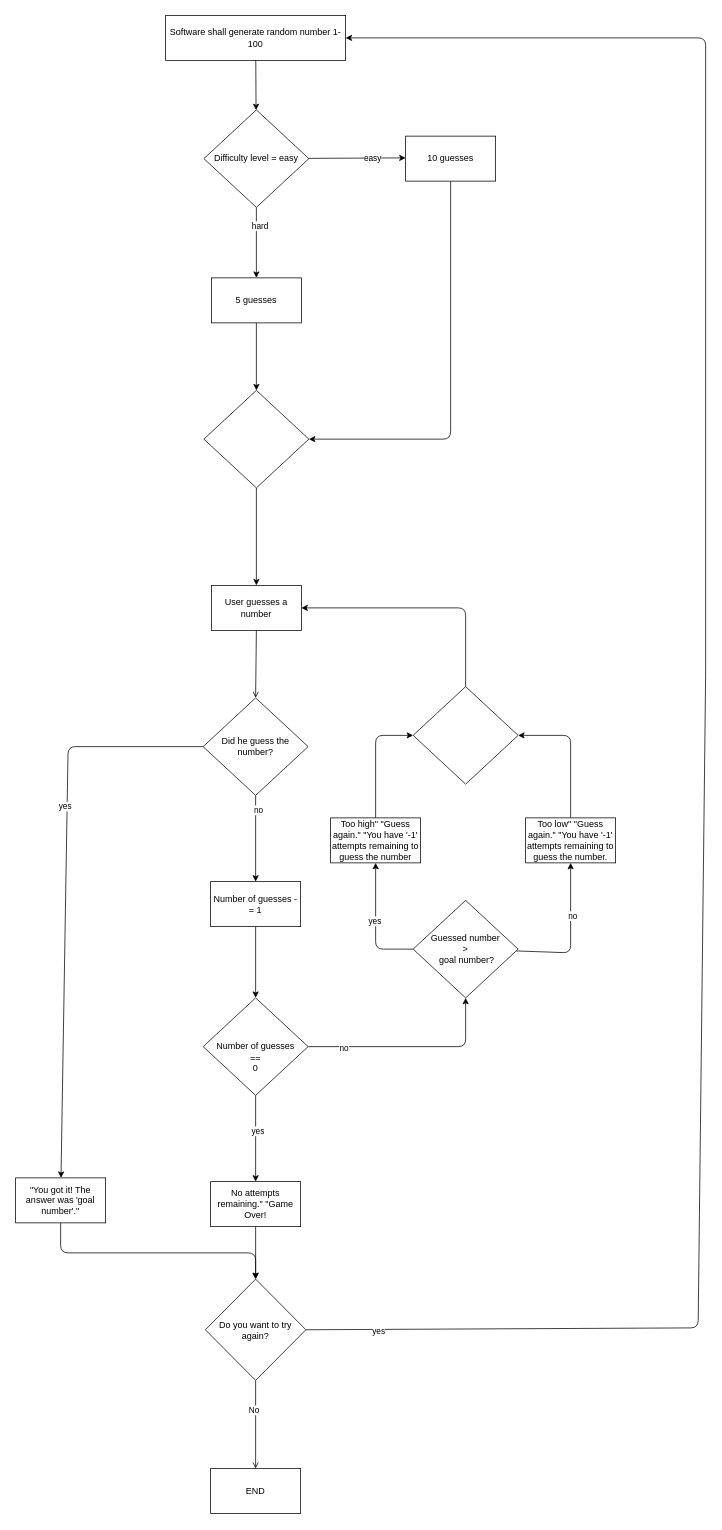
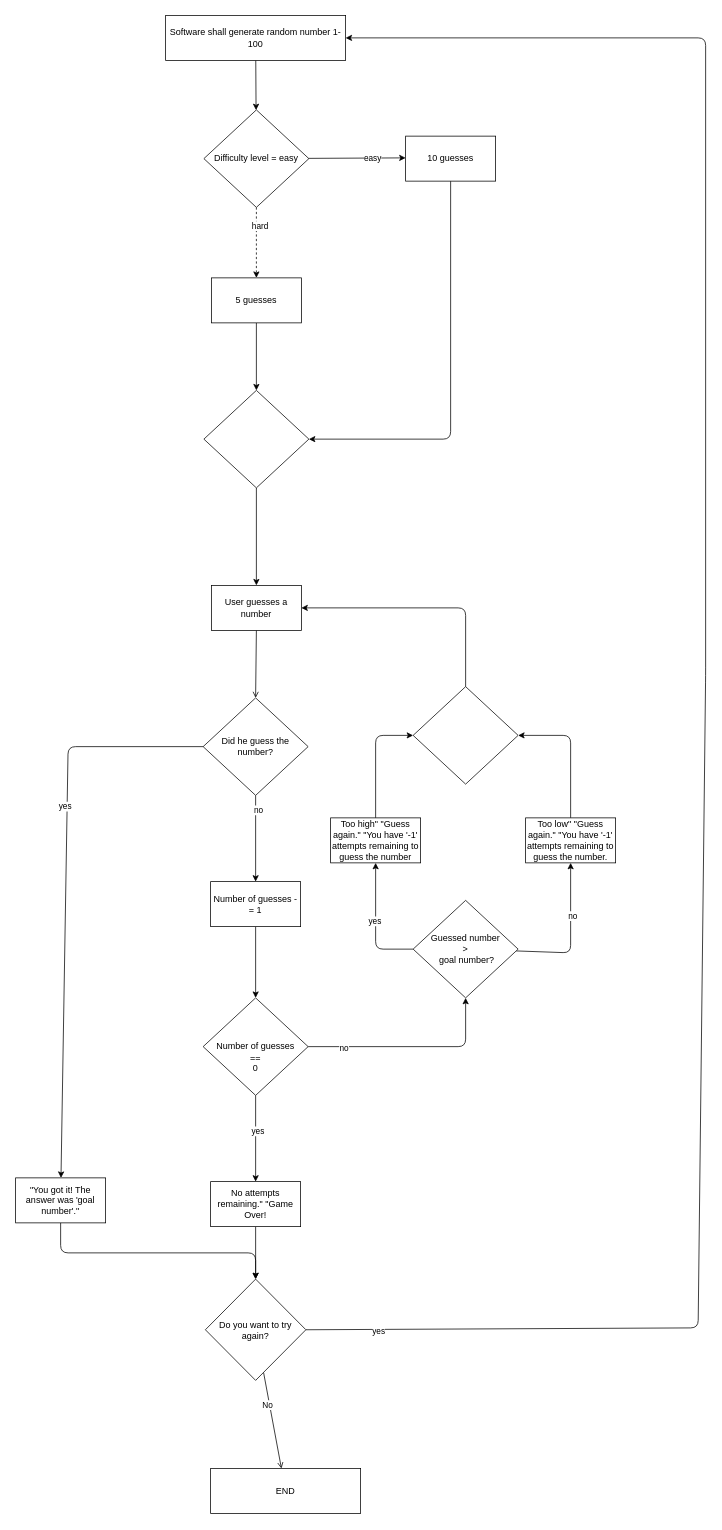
edge "Difficulty level = easy" -> "5 guesses": style solid -> dashed
node "END": size 90x45 -> 150x45
